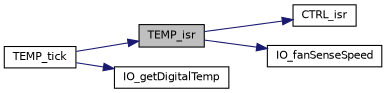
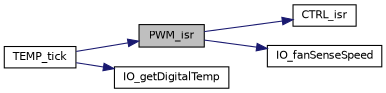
node "TEMP_isr": label "TEMP_isr" -> "PWM_isr"
